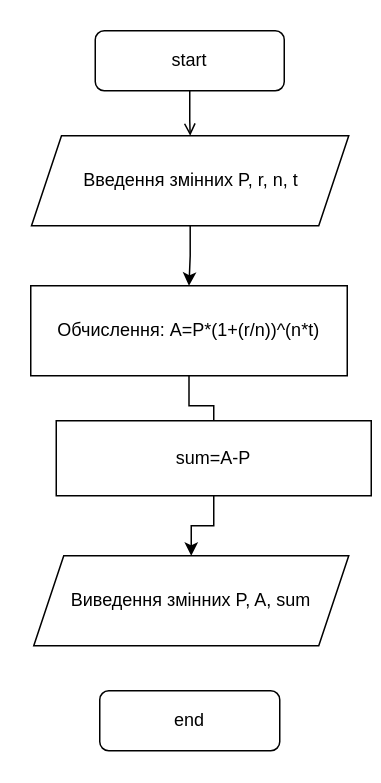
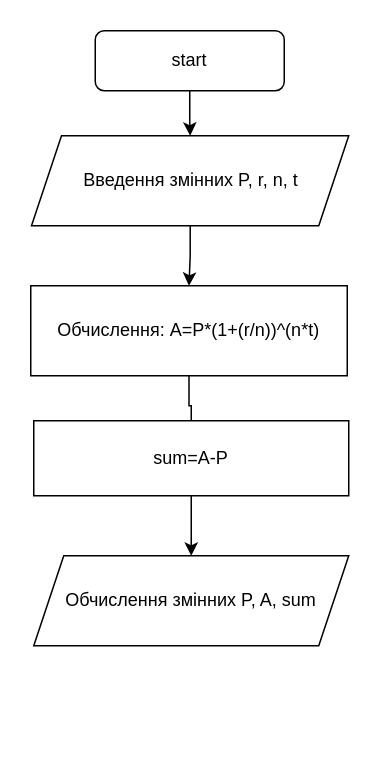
edge "start" -> "Введення змінних P, r, n, t": arrowhead open -> classic
node "sum=A-P": moved (214, 458) -> (191, 458)
node "Виведення змінних P, A, sum": label "Виведення змінних P, A, sum" -> "Обчислення змінних P, A, sum"
node "end": removed
